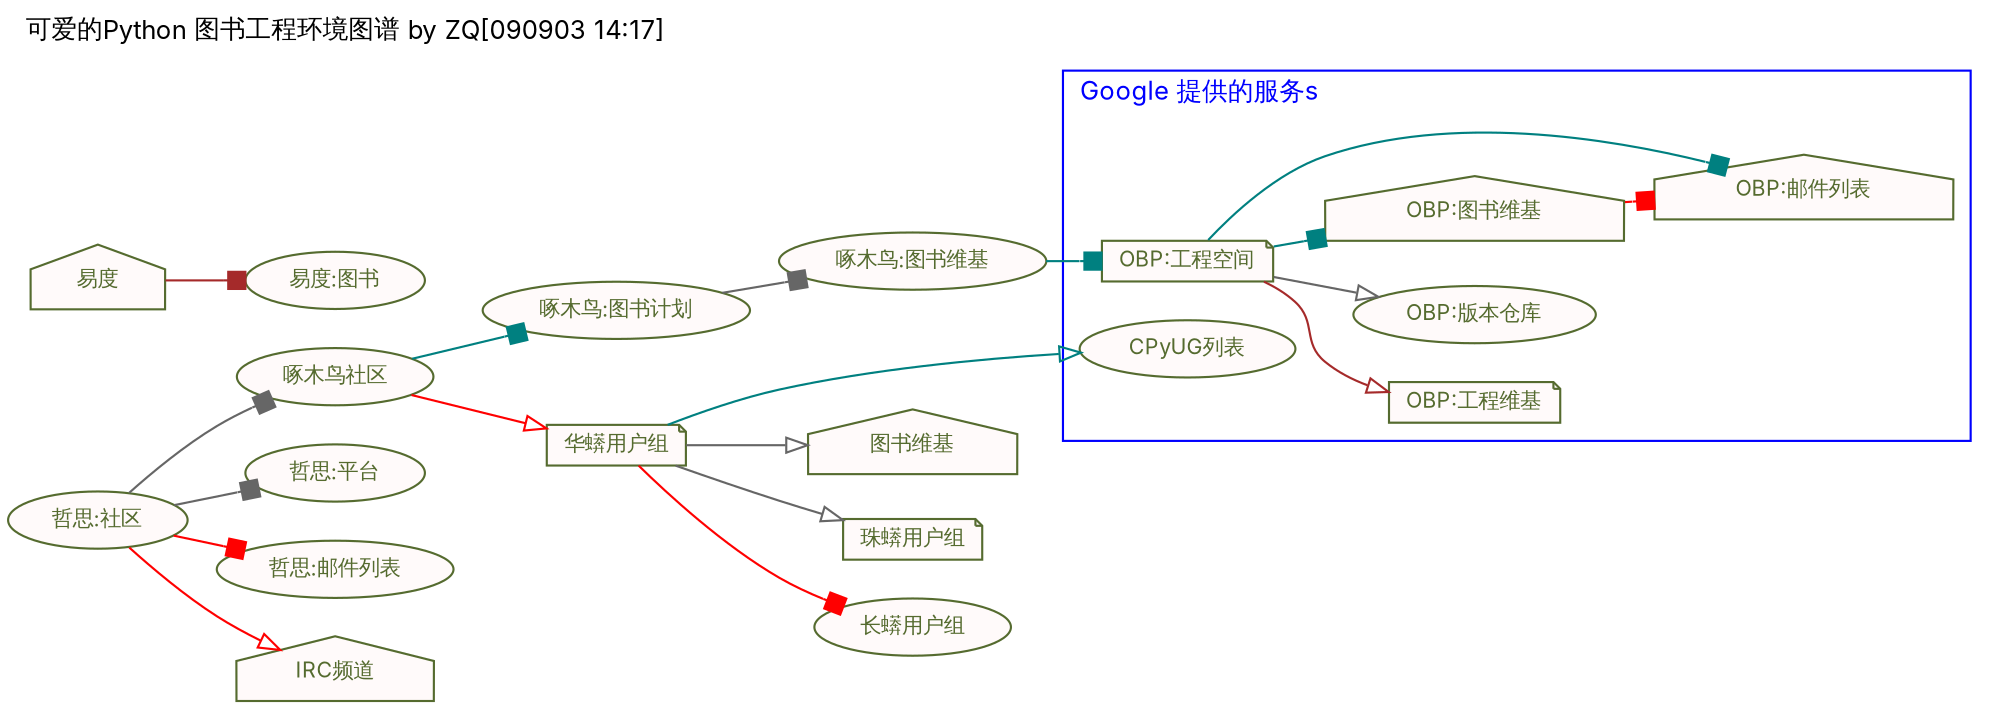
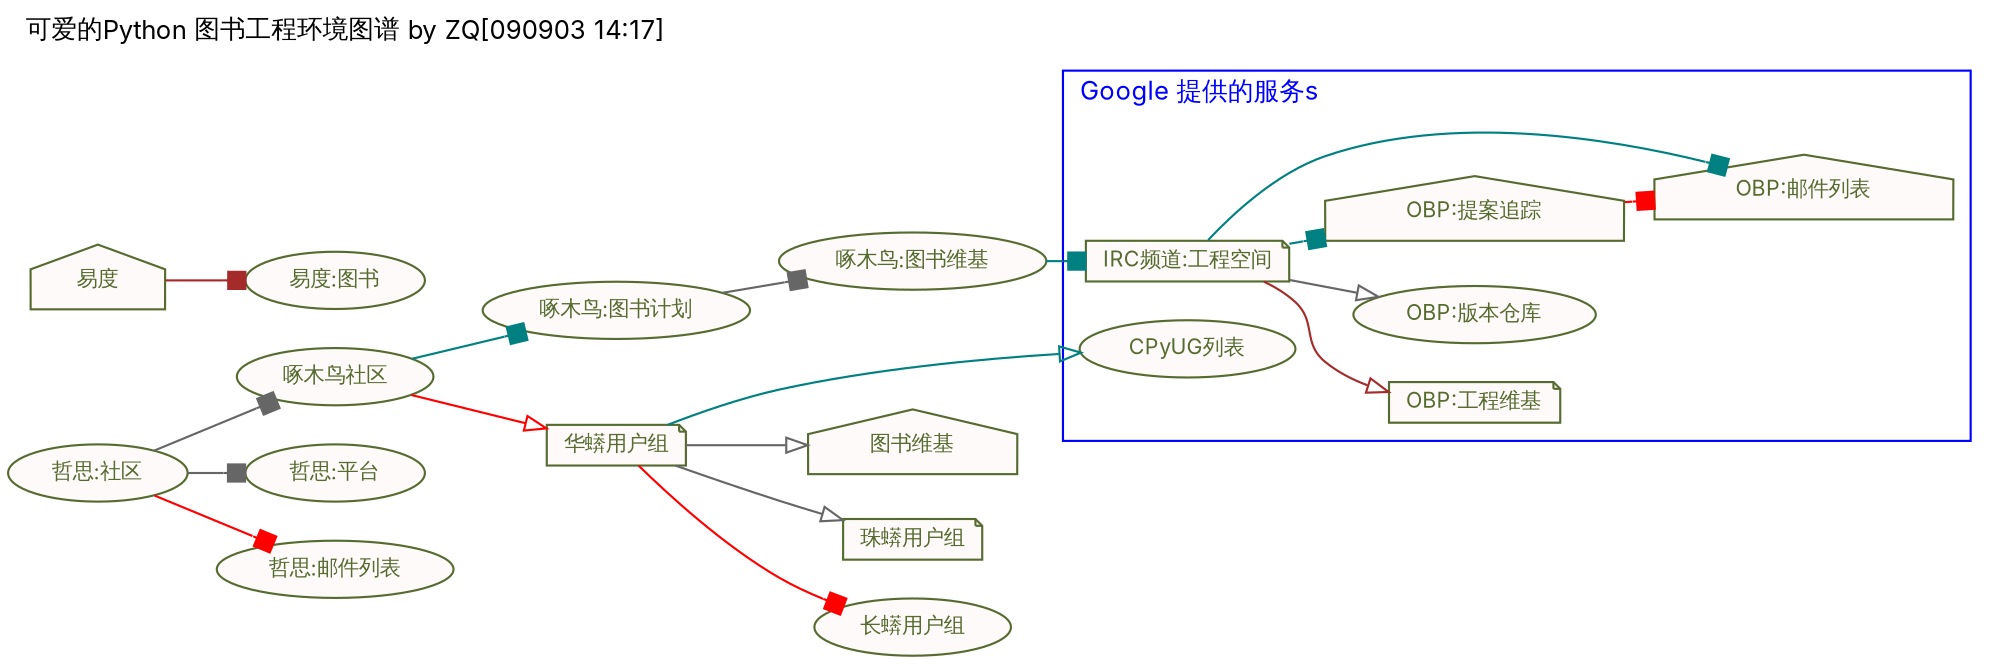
node "OBP:图书维基": label "OBP:图书维基" -> "OBP:提案追踪"
node "OBP:工程空间": label "OBP:工程空间" -> "IRC频道:工程空间"
node "IRC频道": removed
